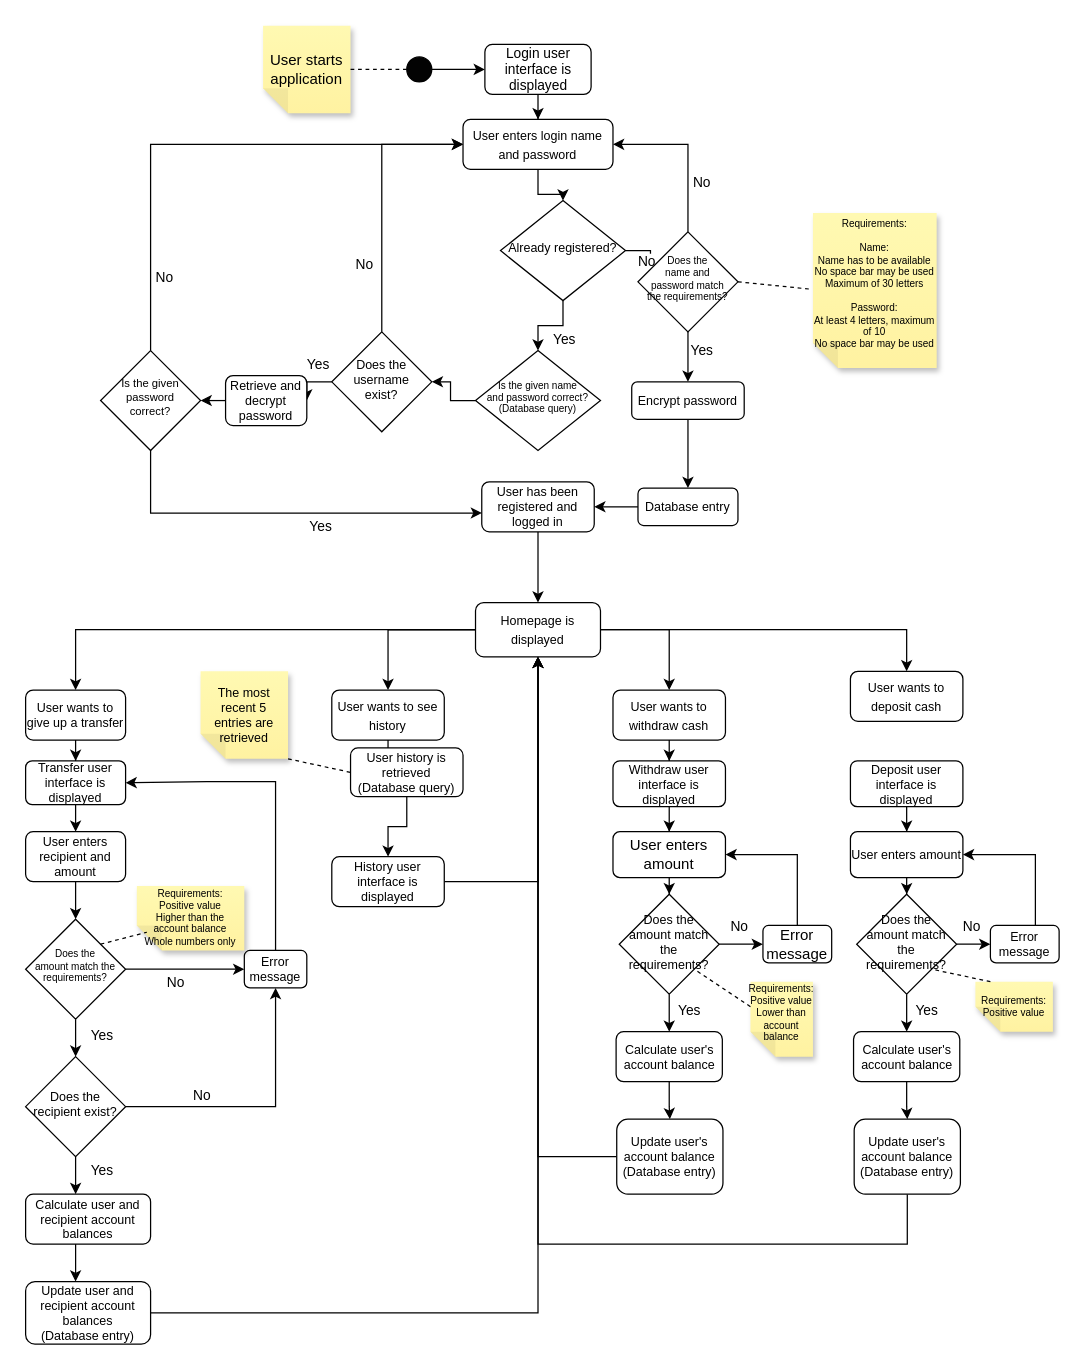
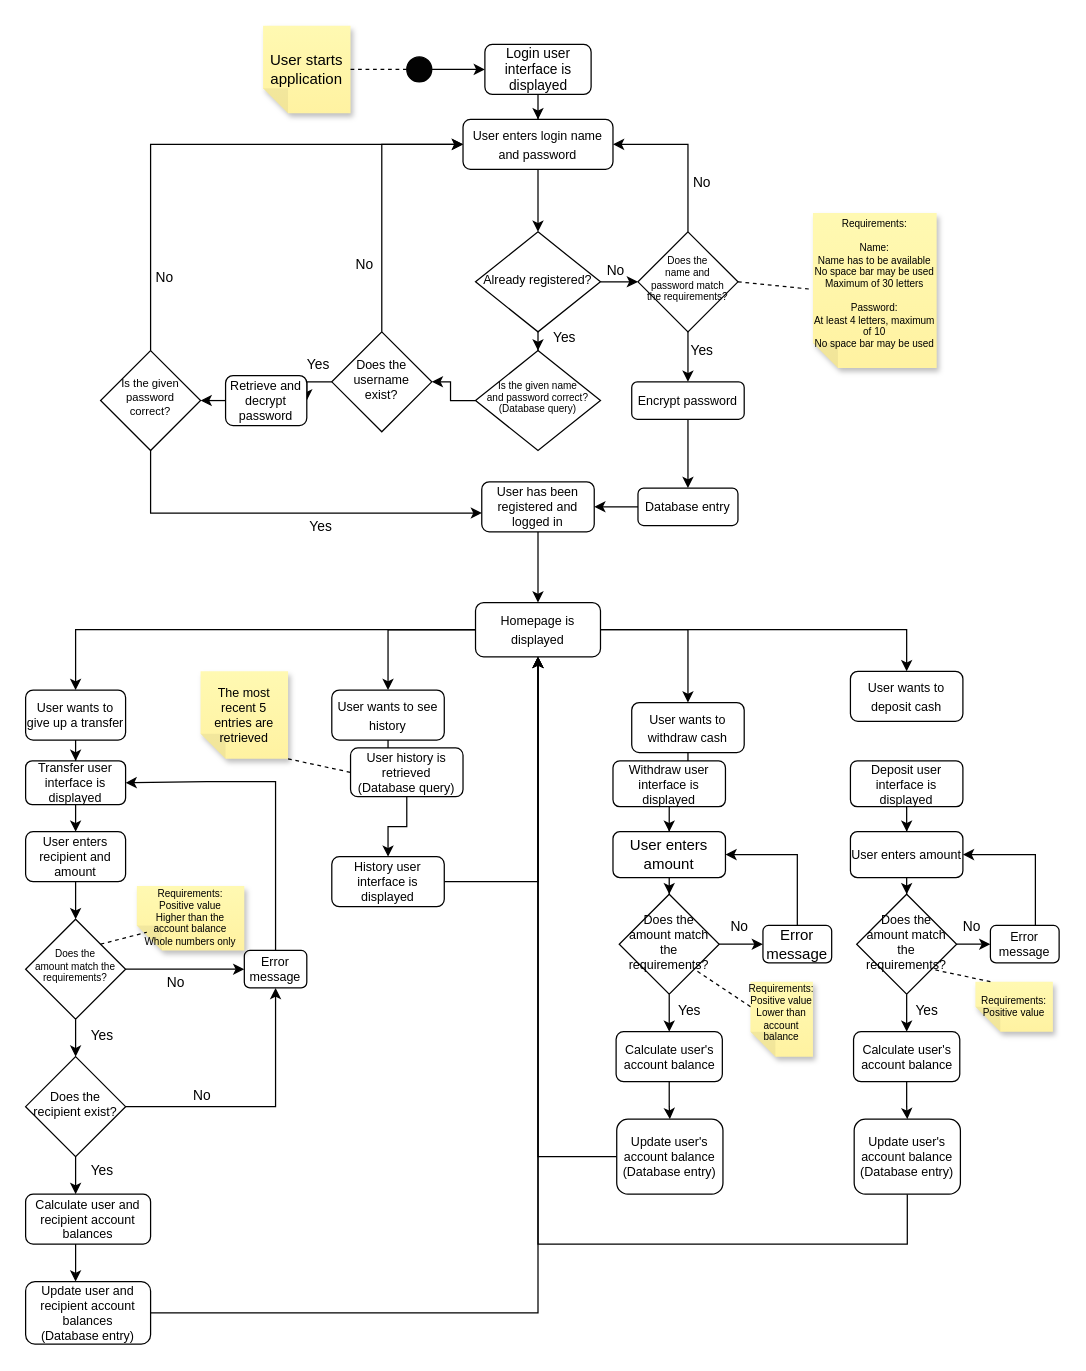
node "Already registered?": moved (563, 251) -> (538, 282)
node "User wants to withdraw cash": moved (669, 715) -> (688, 728)
